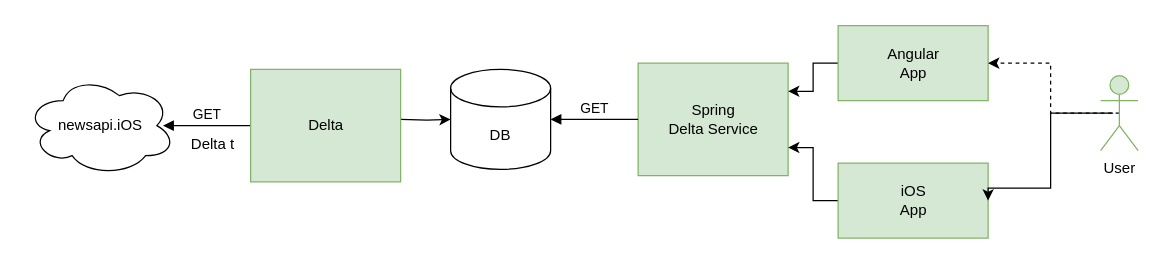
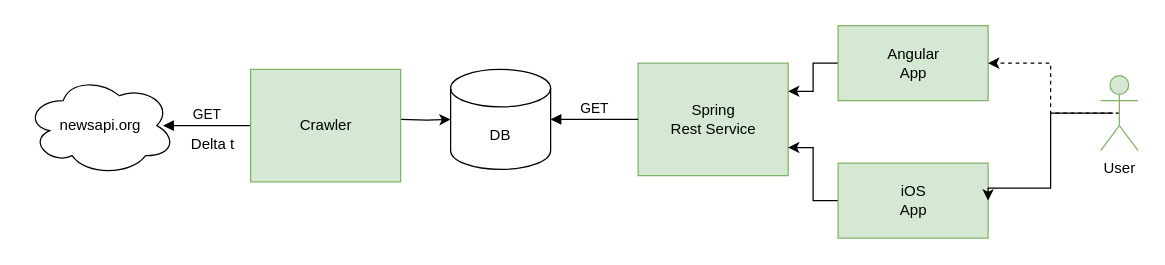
node "Spring Delta Service": label "Spring Delta Service" -> "Spring Rest Service"
node "newsapi.iOS": label "newsapi.iOS" -> "newsapi.org"
node "Delta": label "Delta" -> "Crawler"
